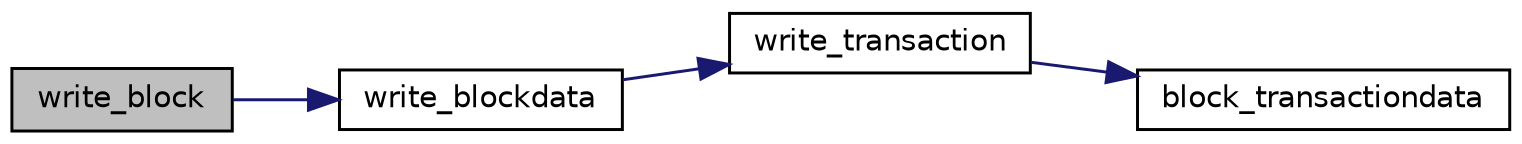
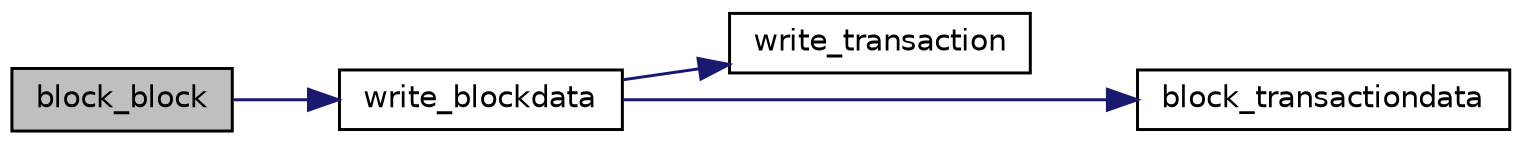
edge "write_transaction" -> "block_transactiondata": now "write_blockdata" -> "block_transactiondata"
node "write_block": label "write_block" -> "block_block"
